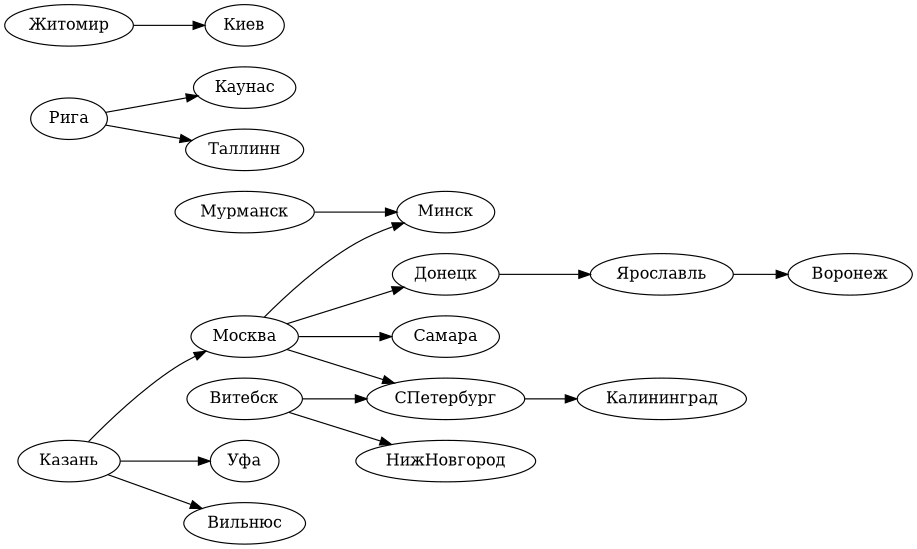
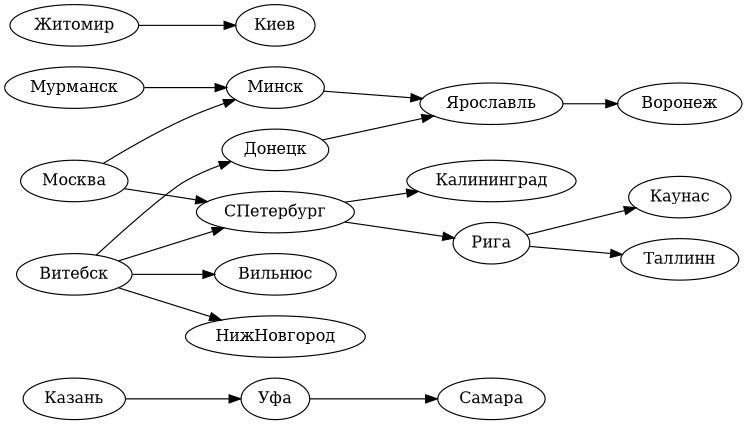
edge "Минск" -> "Ярославль": added
edge "СПетербург" -> "Рига": added
edge "Москва" -> "Донецк": now "Витебск" -> "Донецк"
edge "Москва" -> "Самара": now "Уфа" -> "Самара"
edge "Казань" -> "Москва": removed
edge "Казань" -> "Вильнюс": now "Витебск" -> "Вильнюс"
